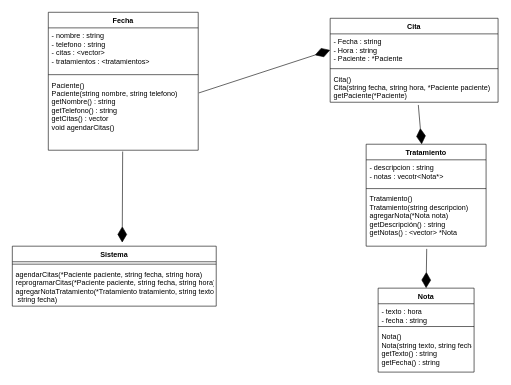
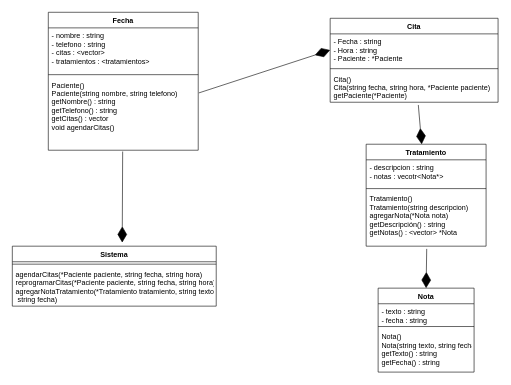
node "- texto : hora - fecha : string": label "- texto : hora - fecha : string" -> "- texto : string - fecha : string"
